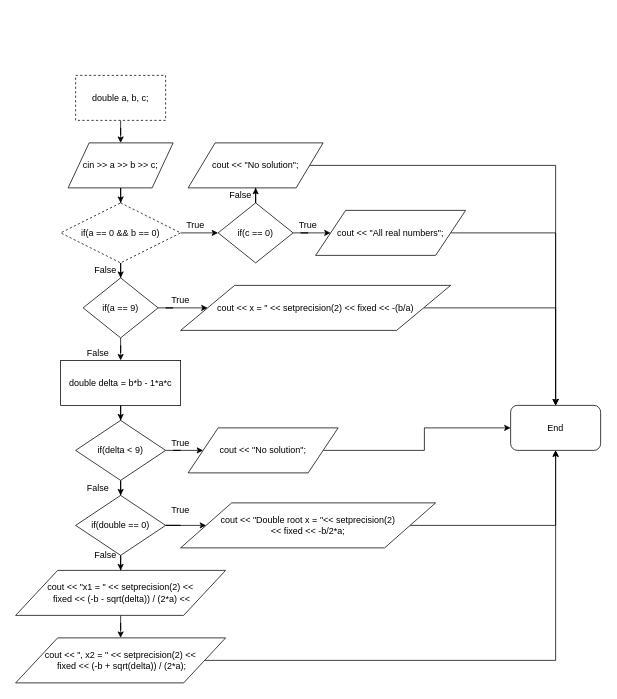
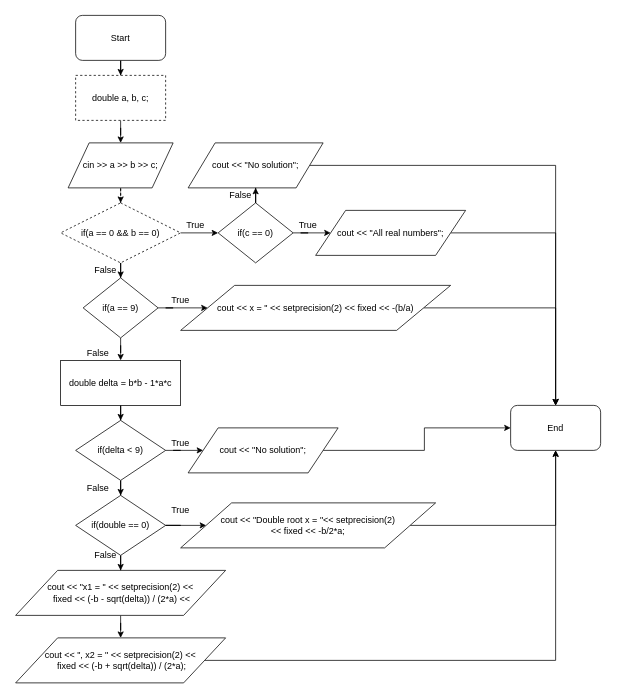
node "Start": added
edge "Start" -> "double a, b, c;": added
edge "cin >> a >> b >> c;" -> "if(a == 0 && b == 0)": style solid -> dashed
